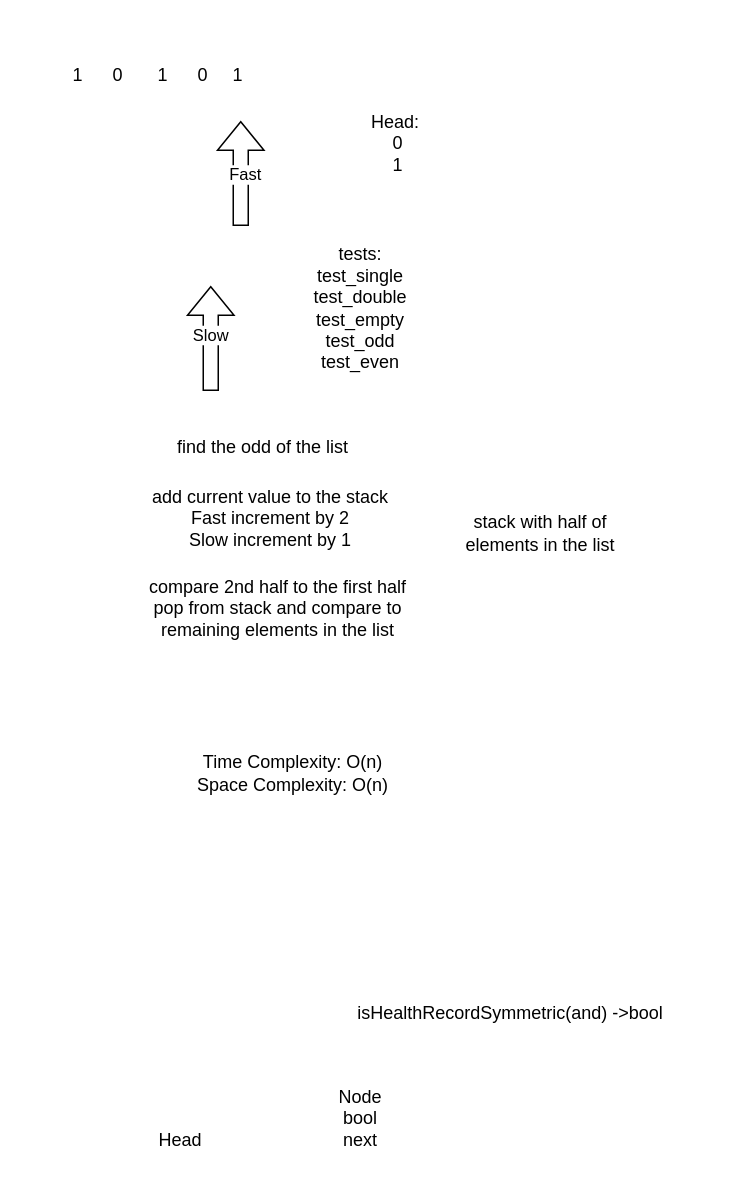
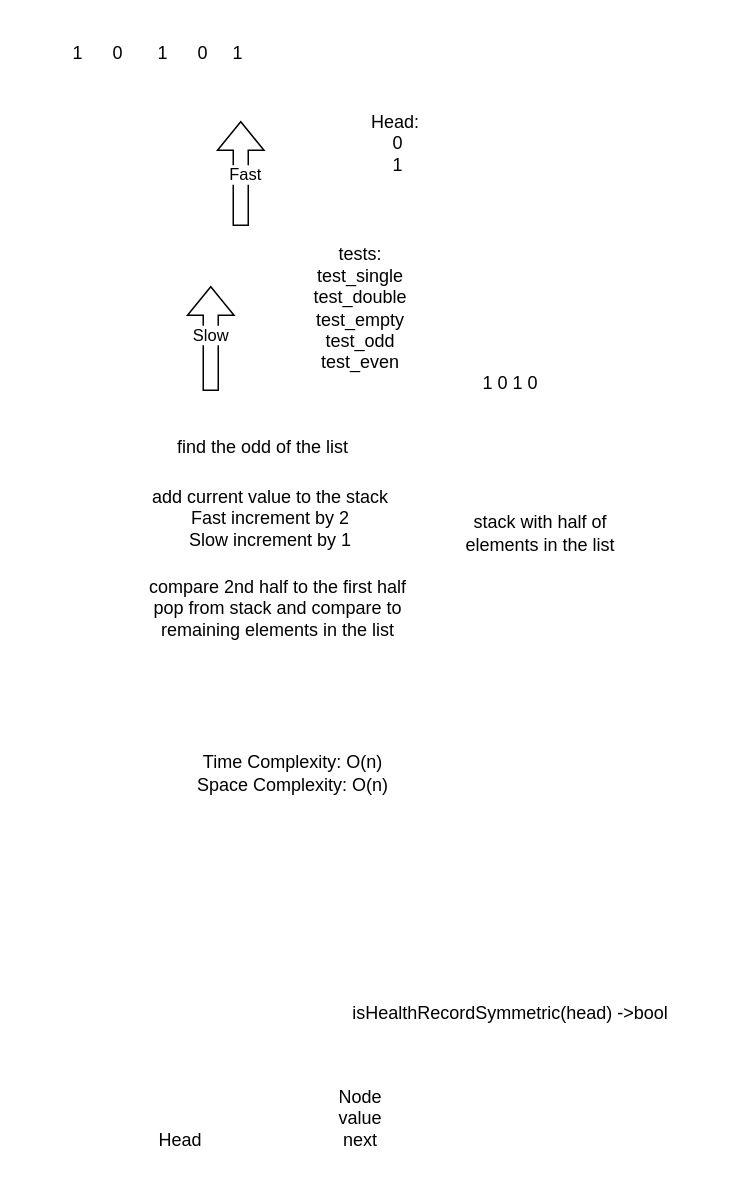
node "1 0 1 0 1": moved (158, 76) -> (158, 53)
node "1 0 1 0": added
node "isHealthRecordSymmetric(and) ->bool": label "isHealthRecordSymmetric(and) ->bool" -> "isHealthRecordSymmetric(head) ->bool"
node "Node bool next": label "Node bool next" -> "Node value next"
